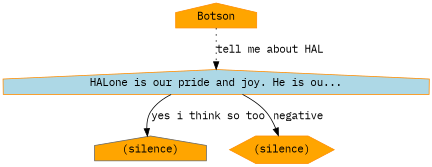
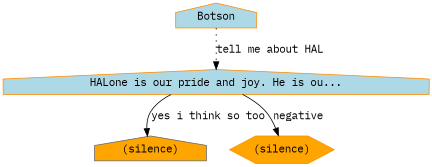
node "Botson": fillcolor orange -> lightblue
